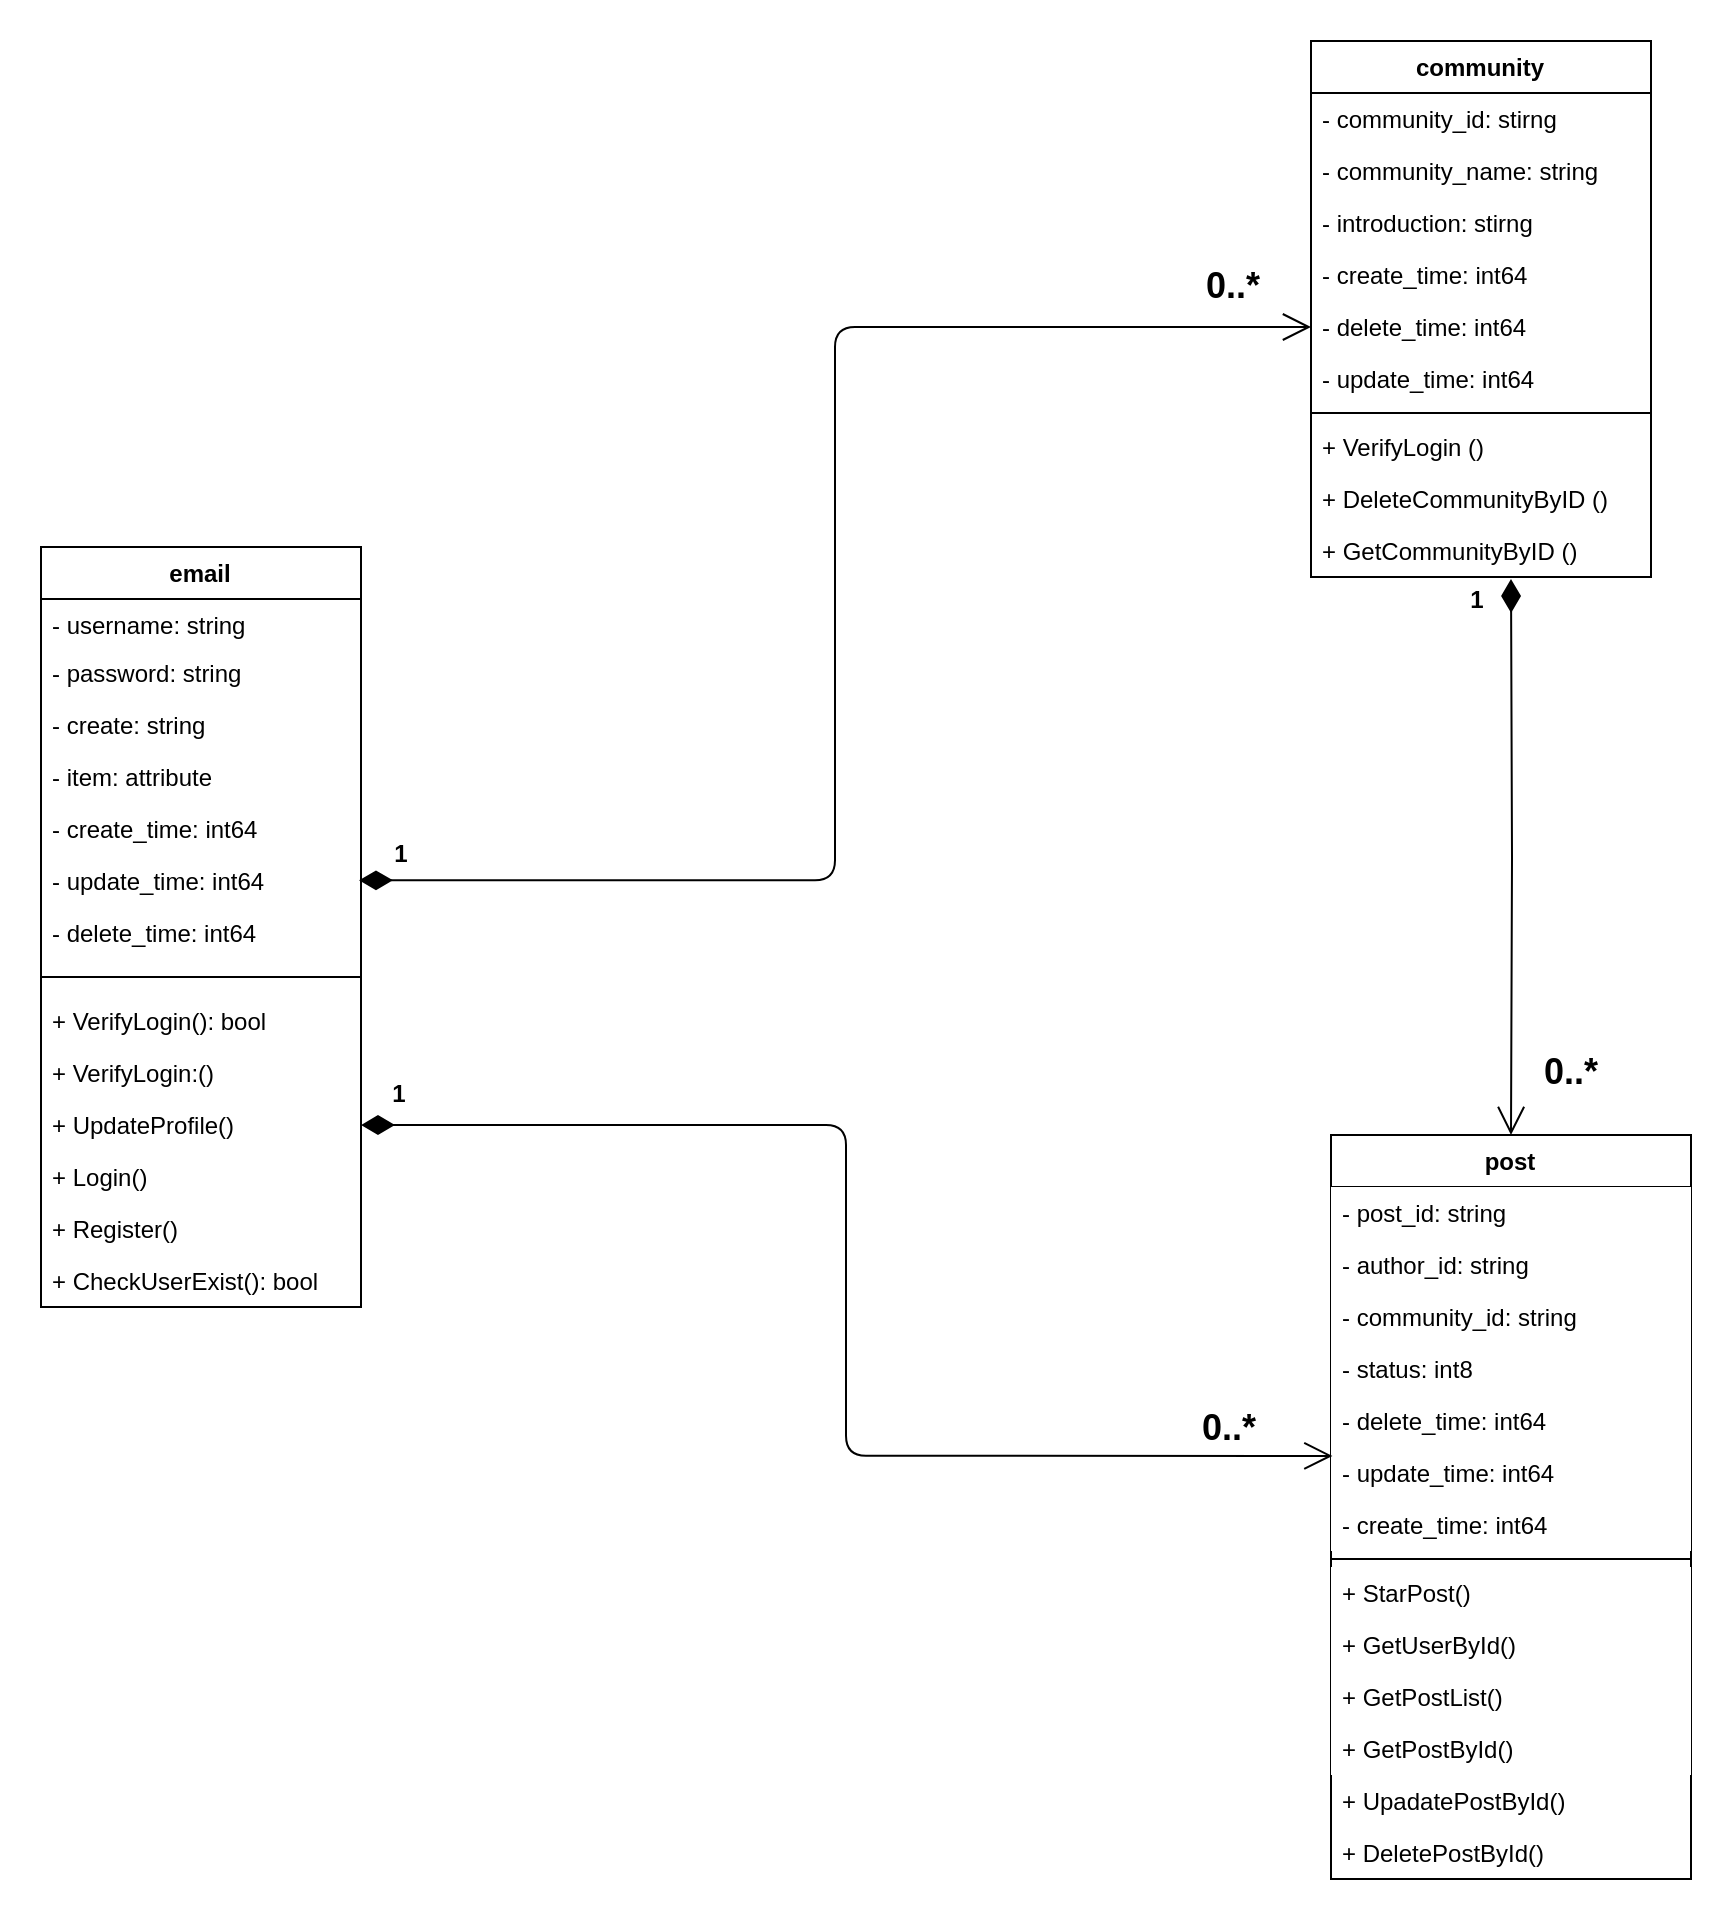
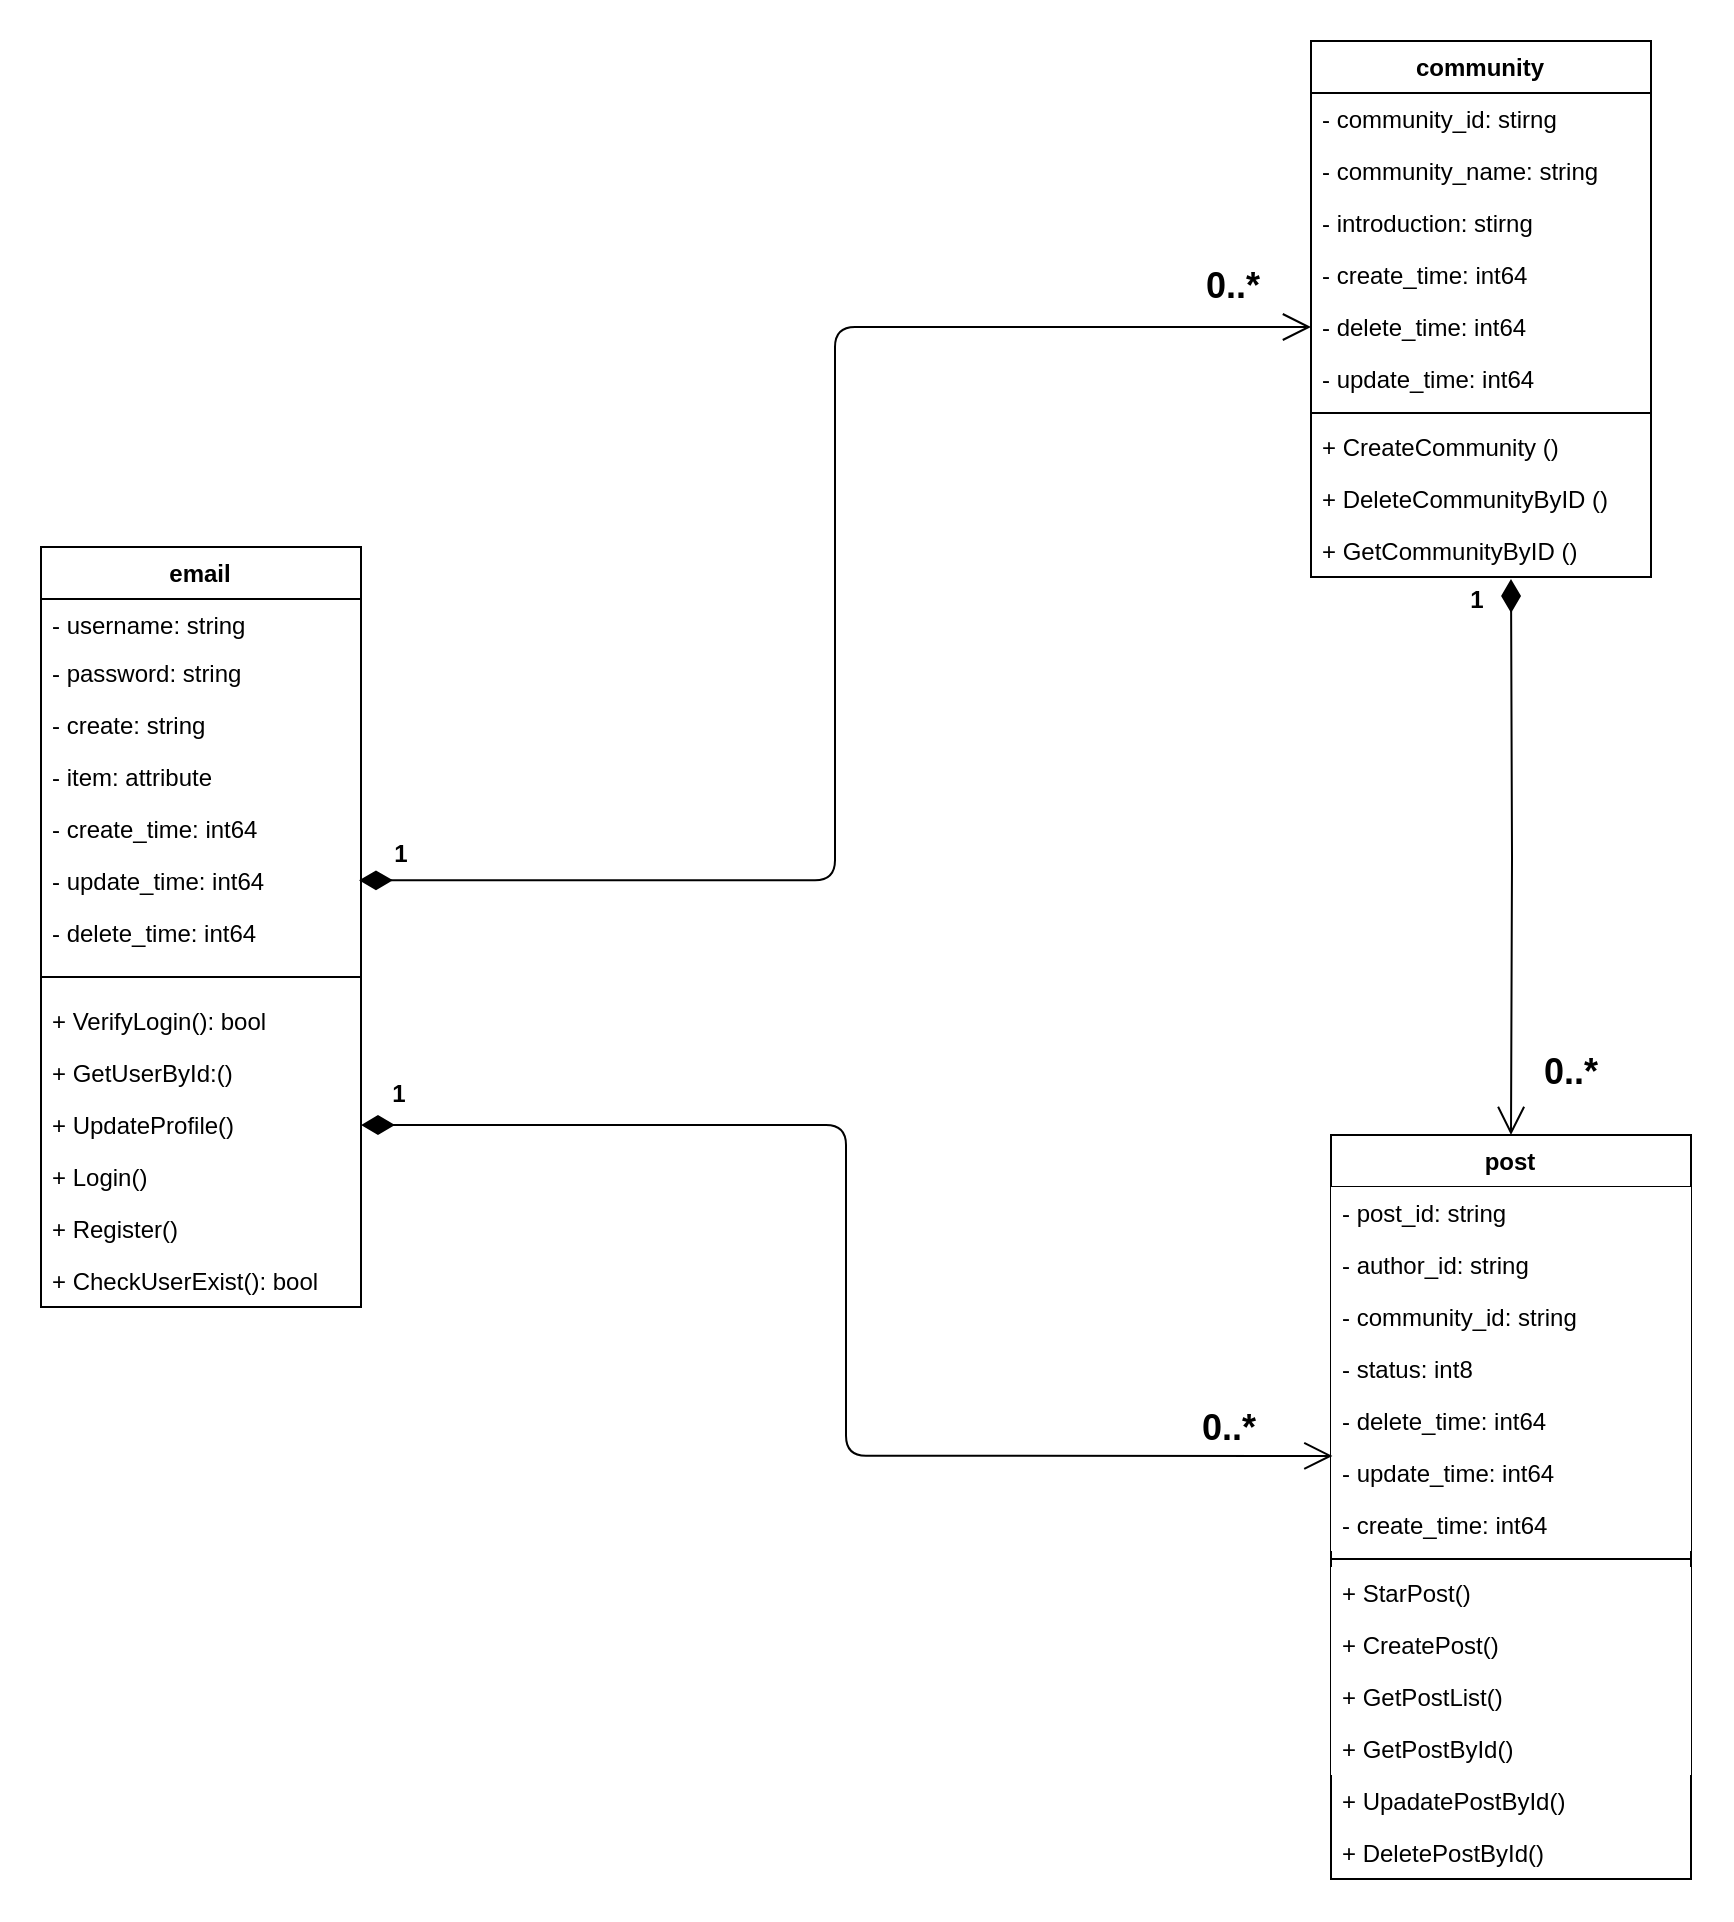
node "+ VerifyLogin ()": label "+ VerifyLogin ()" -> "+ CreateCommunity ()"
node "+ VerifyLogin:()": label "+ VerifyLogin:()" -> "+ GetUserById:()"
node "+ GetUserById()": label "+ GetUserById()" -> "+ CreatePost()"
